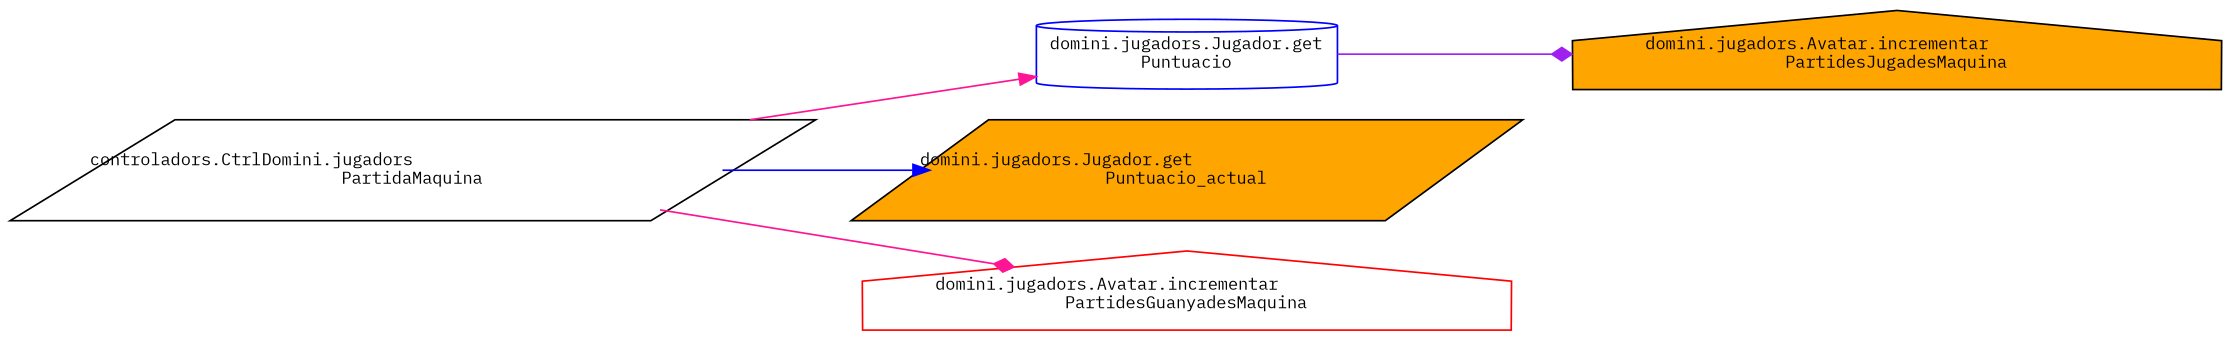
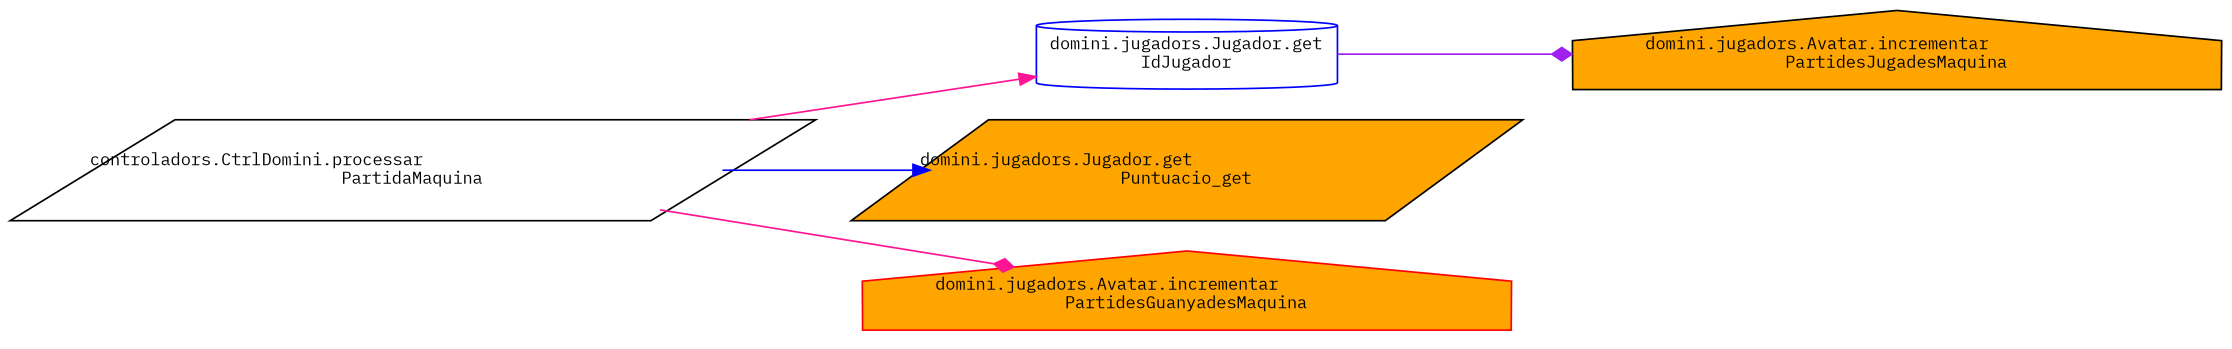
node "domini.jugadors.Jugador.get Puntuacio": label "domini.jugadors.Jugador.get Puntuacio" -> "domini.jugadors.Jugador.get IdJugador"
node "controladors.CtrlDomini.jugadors PartidaMaquina": label "controladors.CtrlDomini.jugadors PartidaMaquina" -> "controladors.CtrlDomini.processar PartidaMaquina"
node "domini.jugadors.Jugador.get Puntuacio_actual": label "domini.jugadors.Jugador.get Puntuacio_actual" -> "domini.jugadors.Jugador.get Puntuacio_get"
node "domini.jugadors.Avatar.incrementar PartidesGuanyadesMaquina": fillcolor white -> orange
